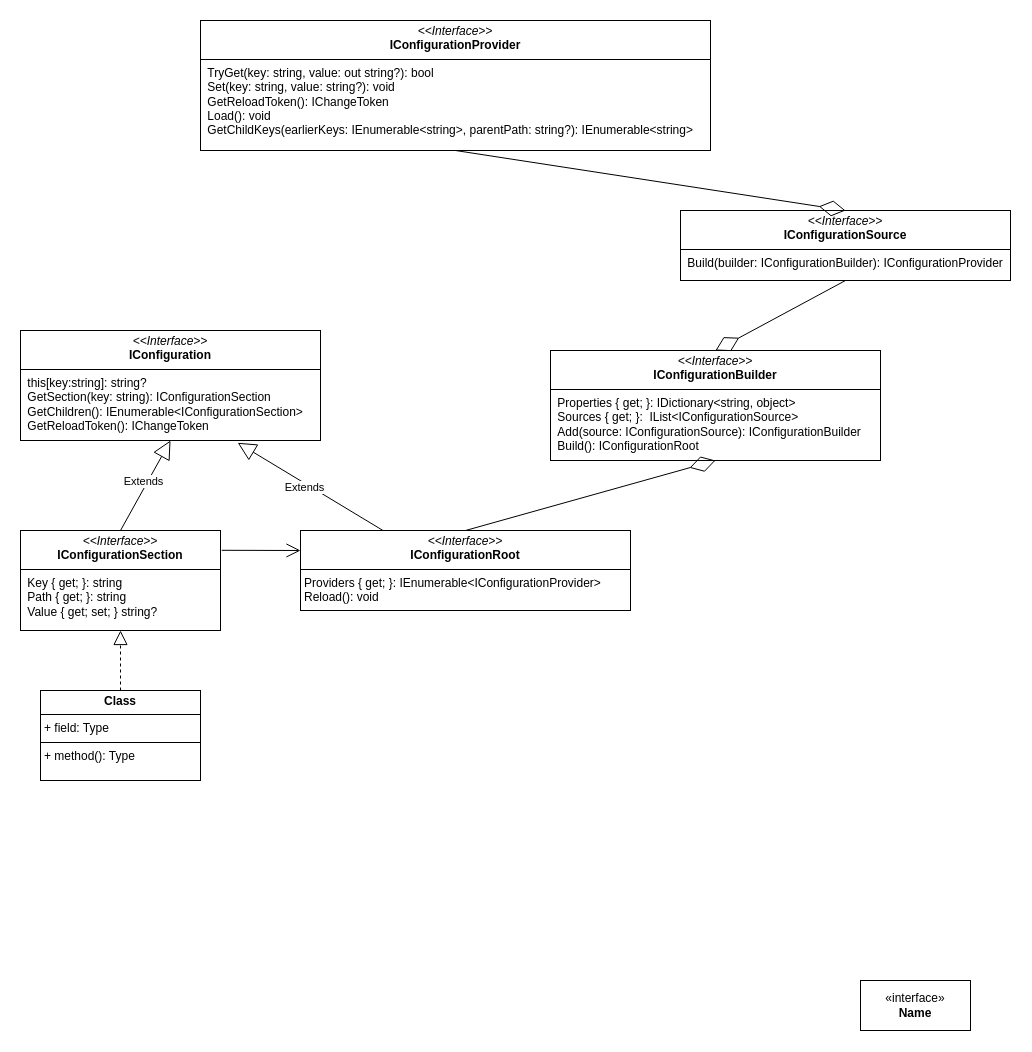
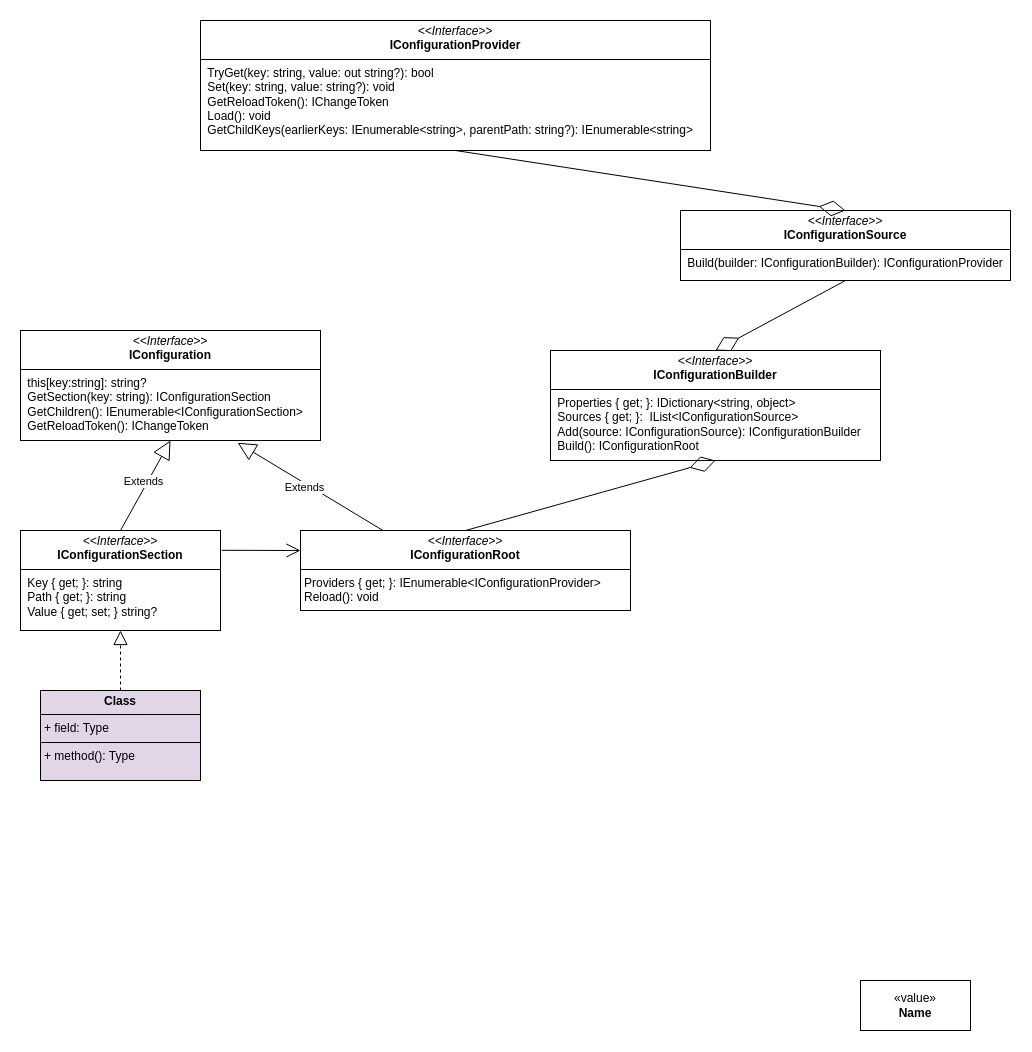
node "Class + field: Type + method(): Type": fillcolor #ffffff -> #e1d5e7
node "«interface» Name": label "«interface» Name" -> "«value» Name"
